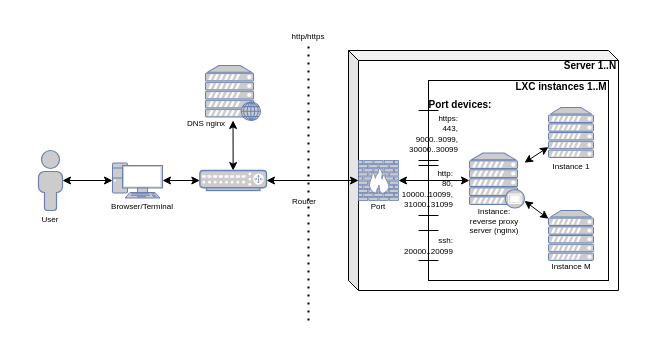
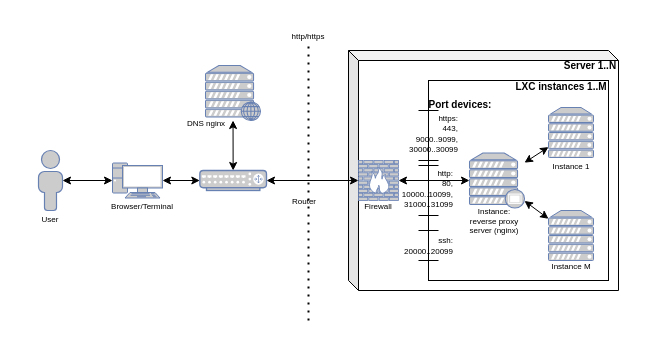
node "Port": label "Port" -> "Firewall"
